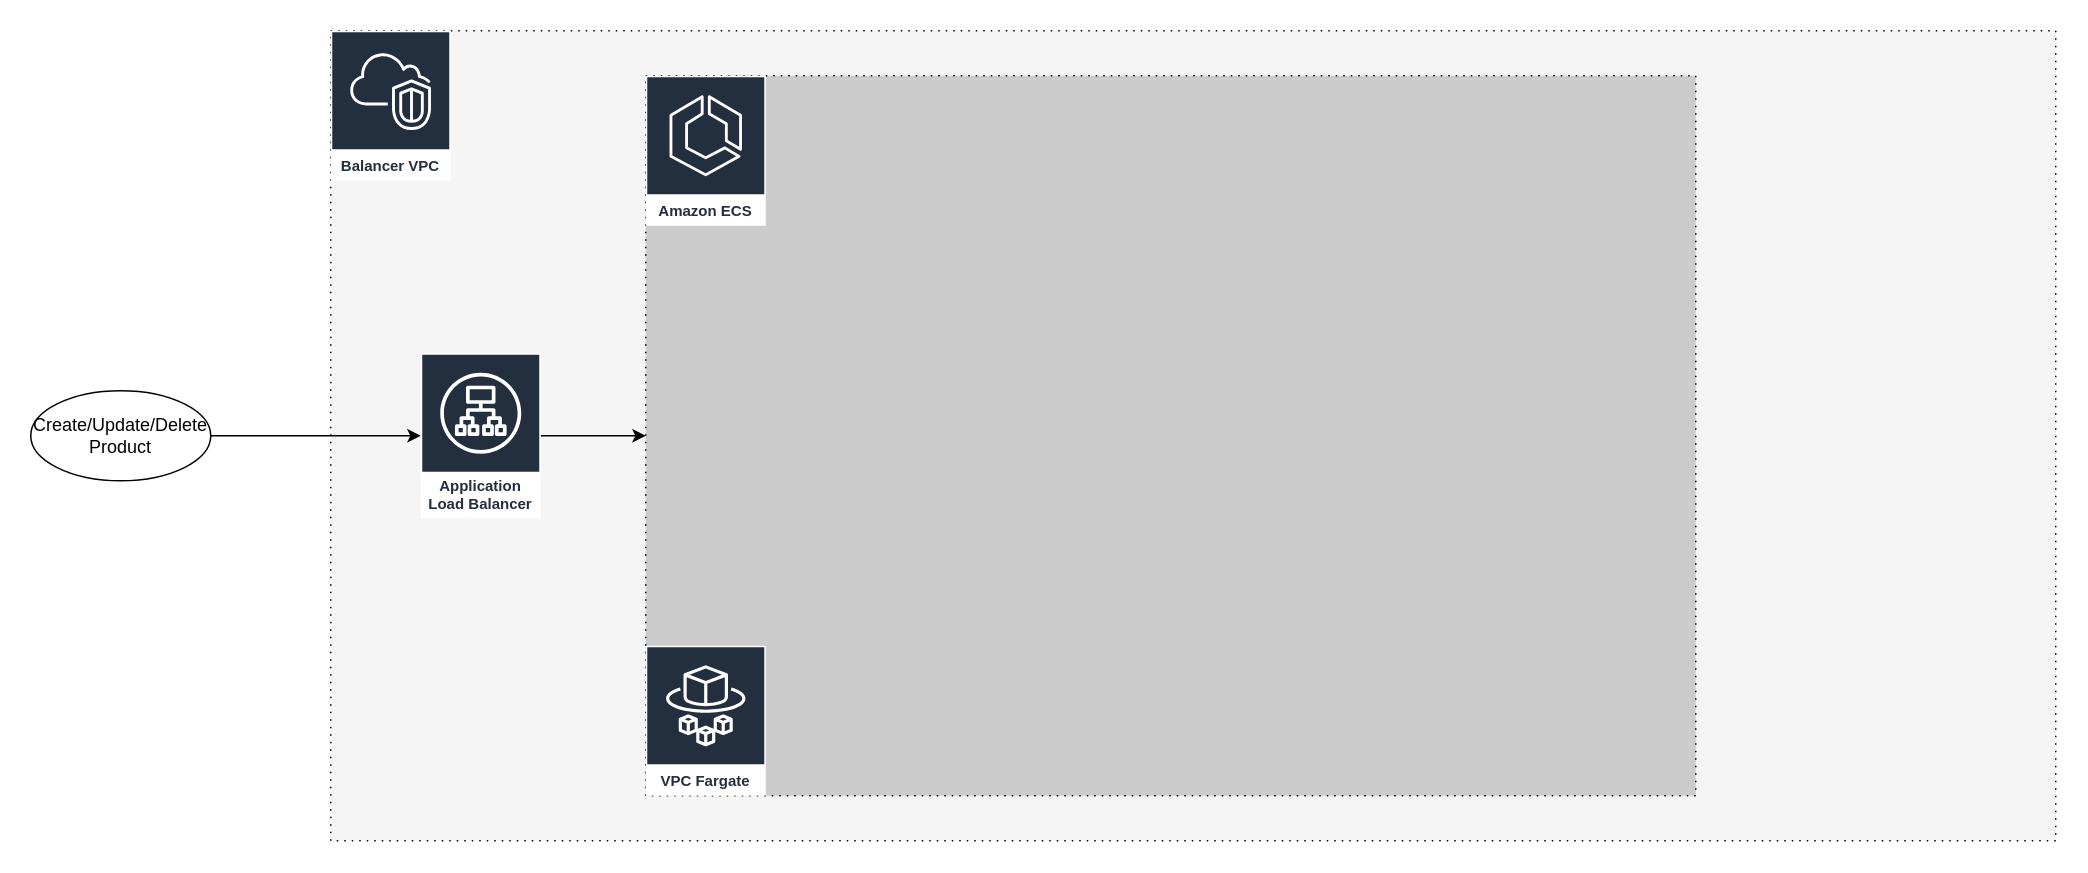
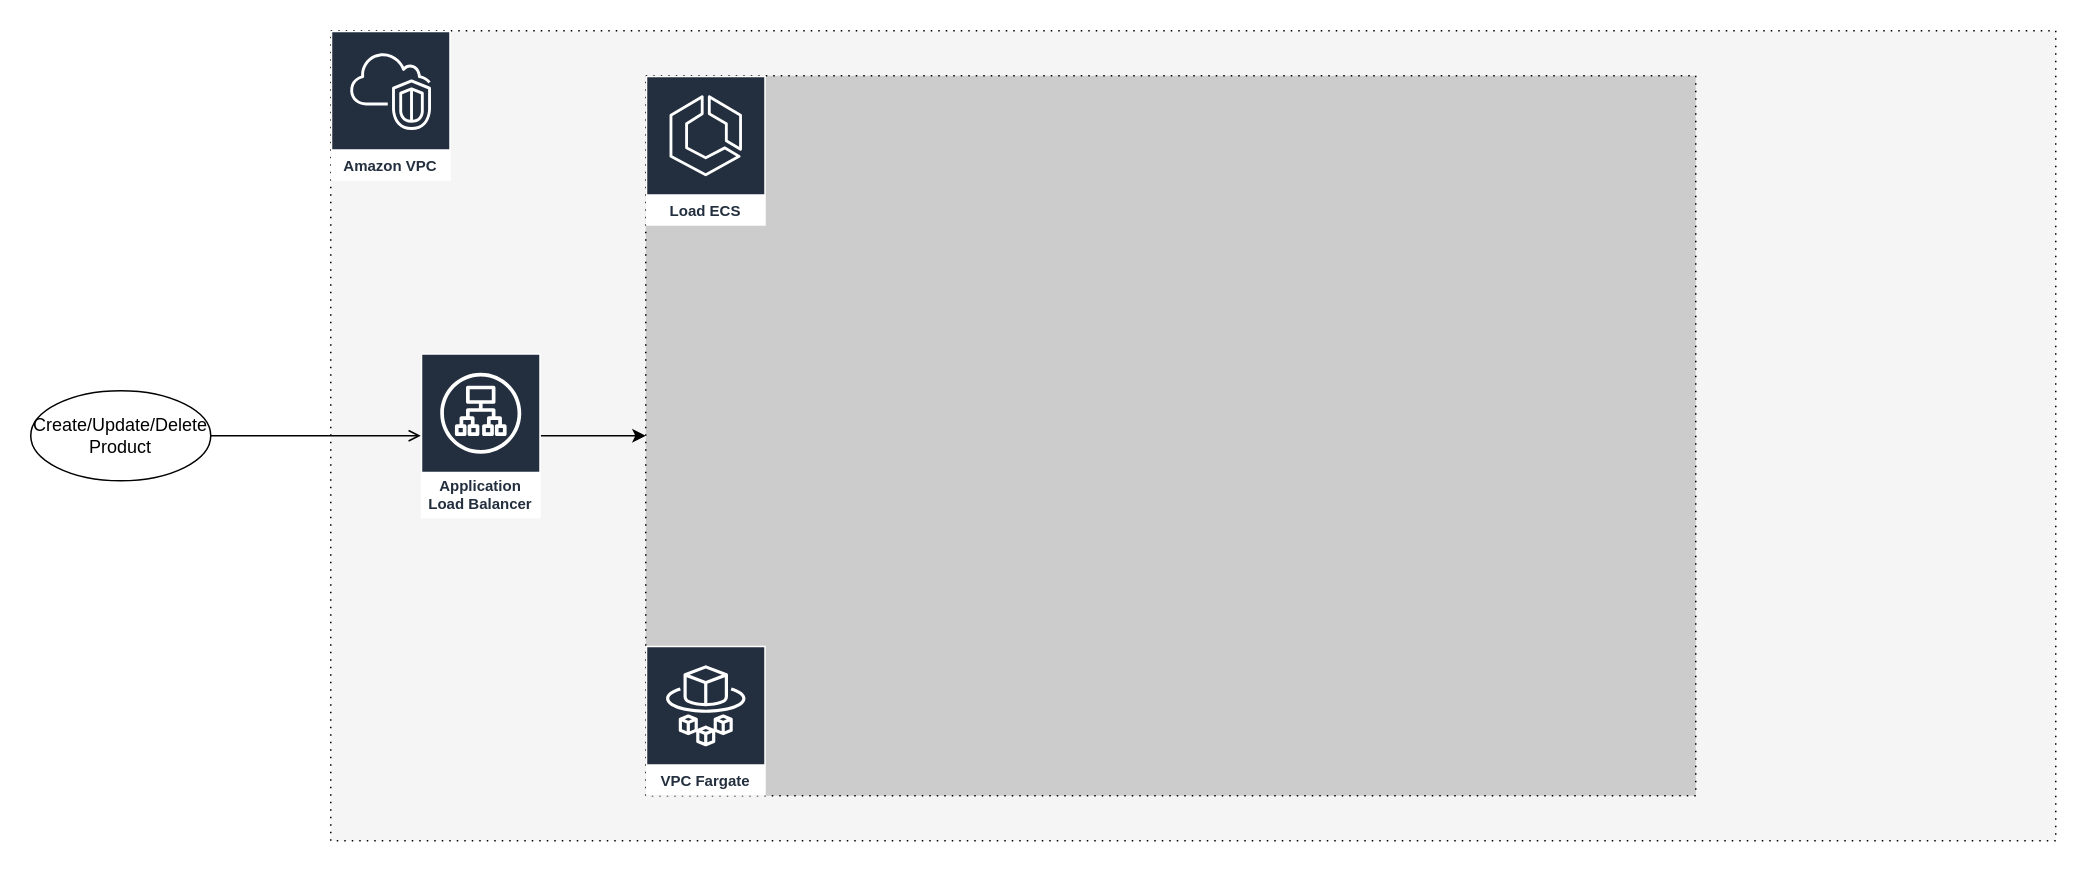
node "Balancer VPC": label "Balancer VPC" -> "Amazon VPC"
node "Amazon ECS": label "Amazon ECS" -> "Load ECS"
edge "Create/Update/Delete Product" -> "Application Load Balancer": arrowhead classic -> open
